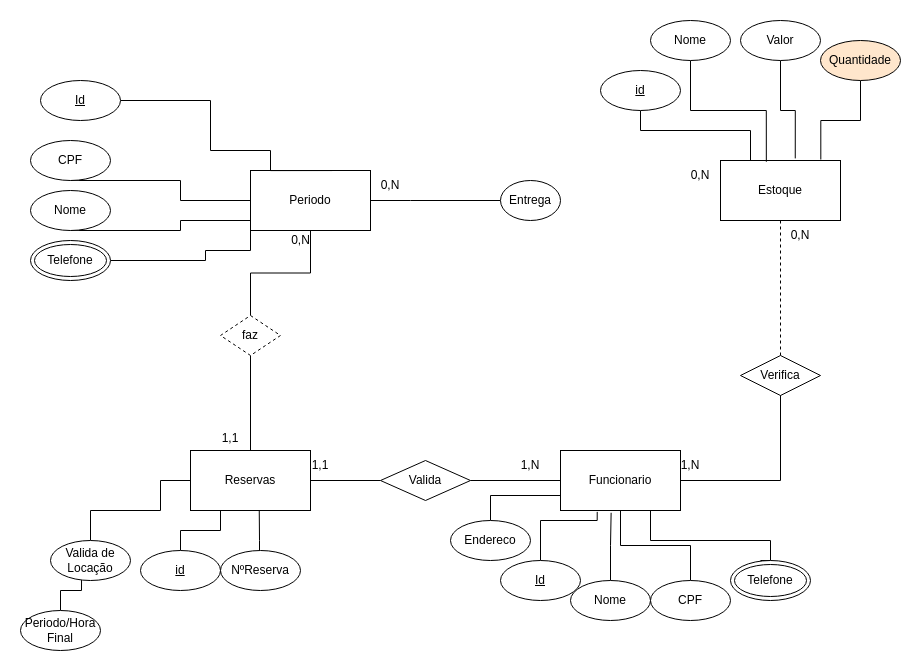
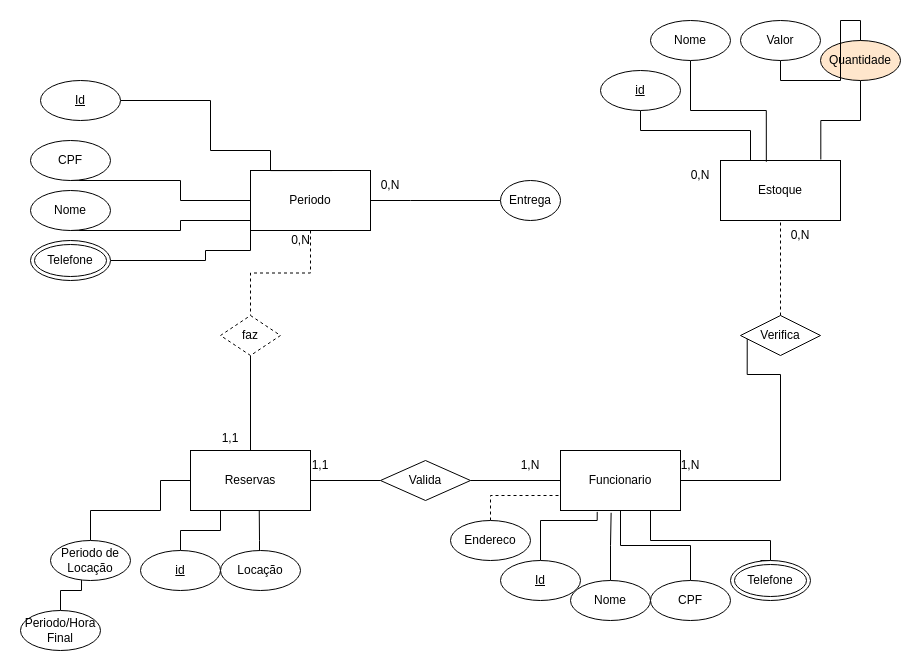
edge "Valor" -- "Estoque": now "Valor" -- "Quantidade"
edge "Periodo" -- "faz": style solid -> dashed
node "Verifica": moved (781, 376) -> (781, 336)
edge "Funcionario" -- "Endereco": style solid -> dashed
node "Valida de Locação": label "Valida de Locação" -> "Periodo de Locação"
node "NºReserva": label "NºReserva" -> "Locação"
